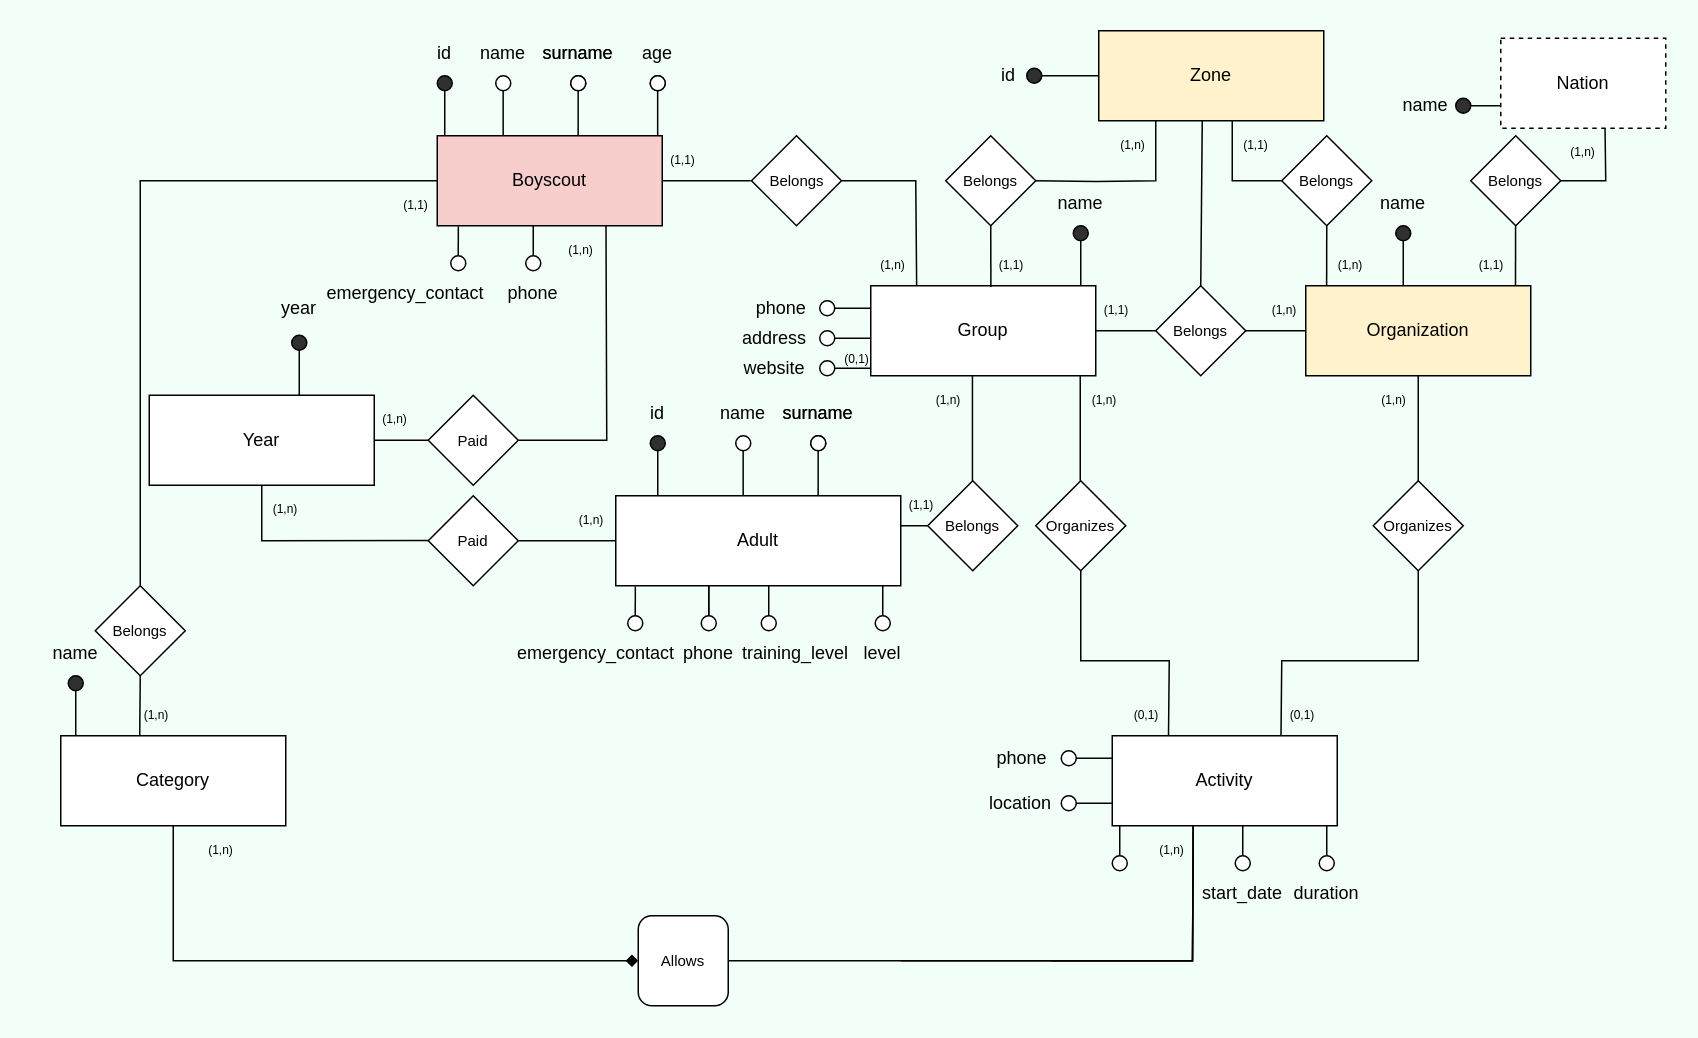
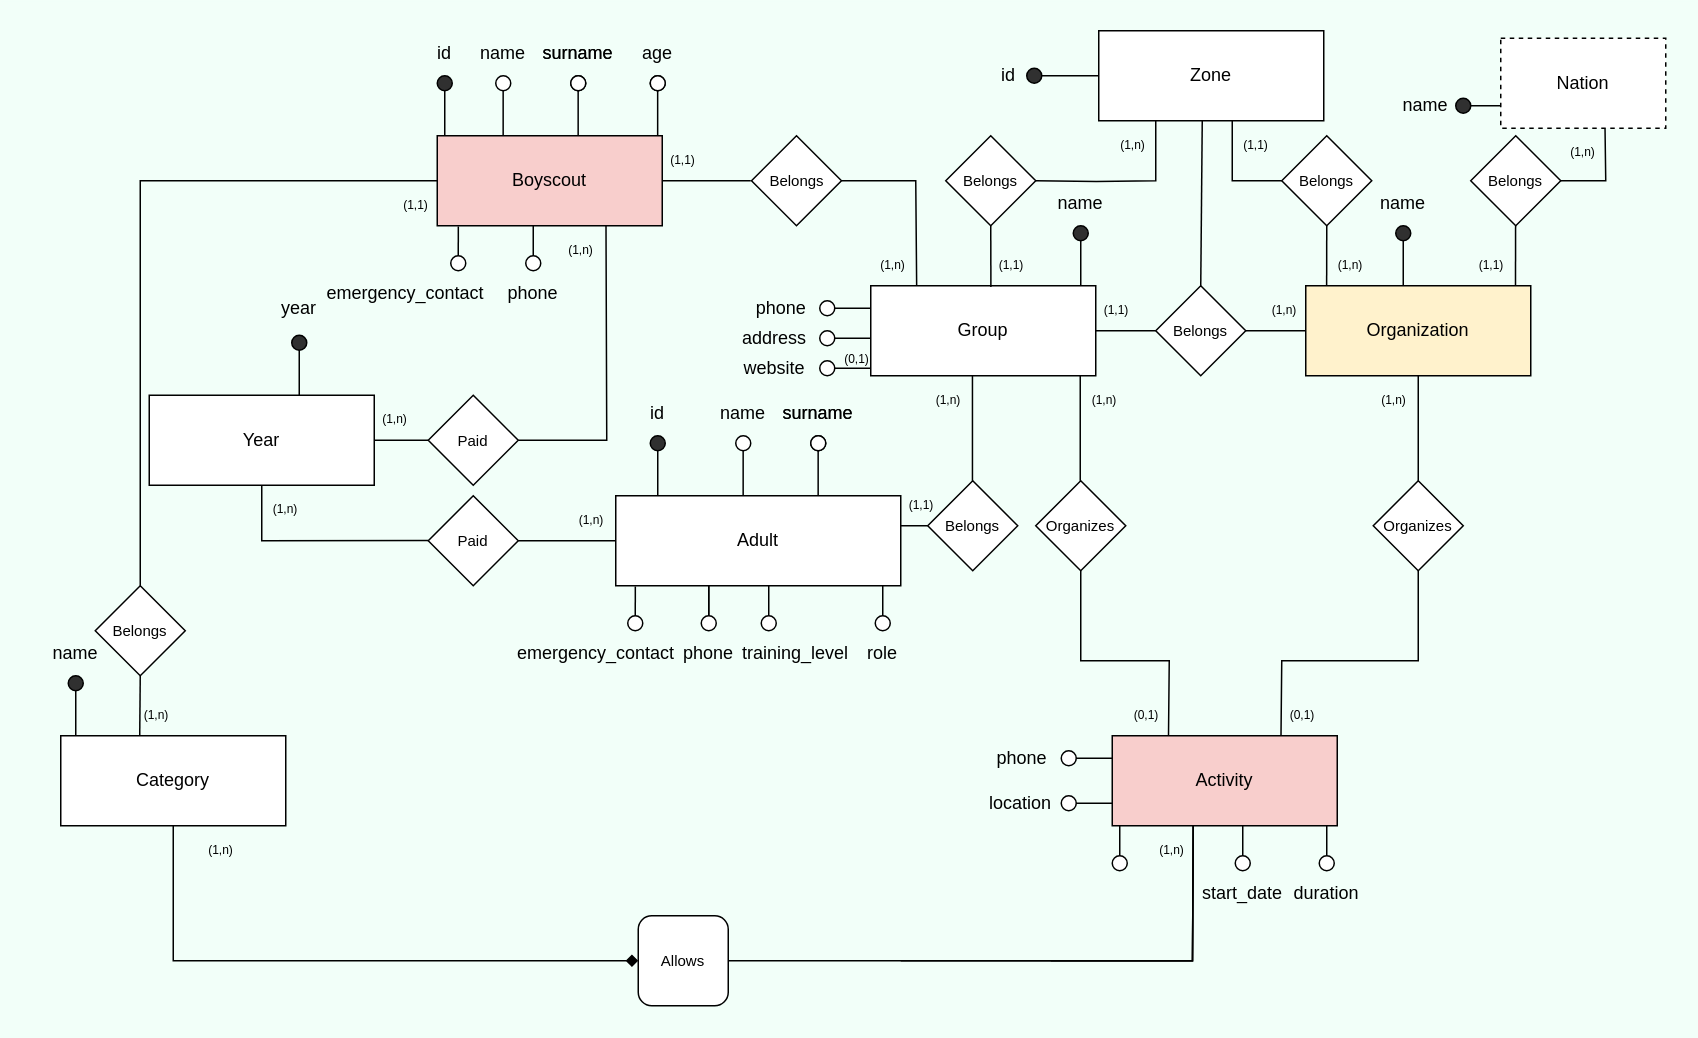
node "Zone": fillcolor #fff2cc -> #ffffff
node "level": label "level" -> "role"
node "Activity": fillcolor #ffffff -> #f8cecc
